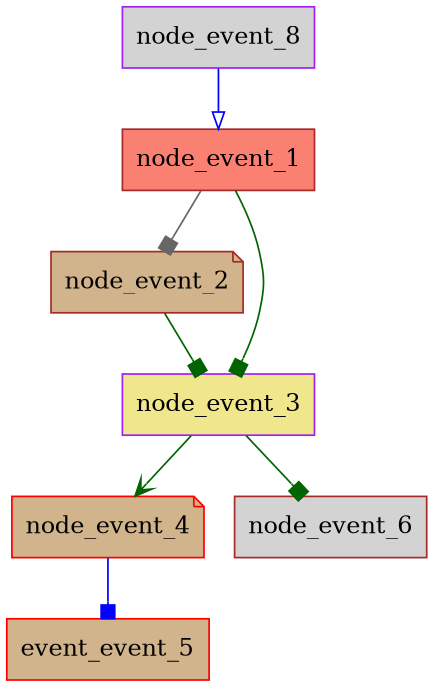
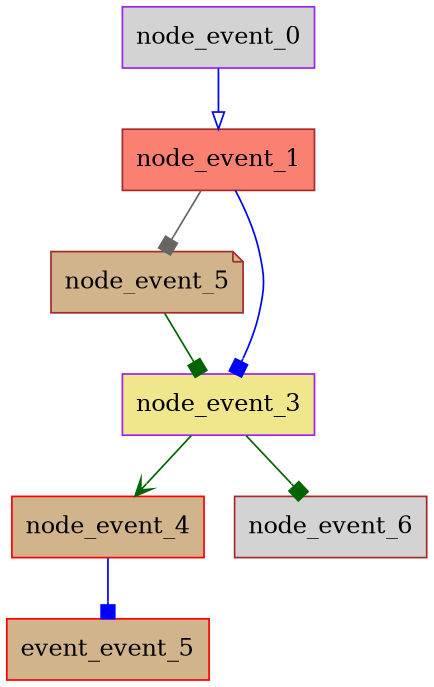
node "node_event_8": label "node_event_8" -> "node_event_0"
edge "node_event_1" -> "node_event_3": color darkgreen -> blue
node "node_event_2": label "node_event_2" -> "node_event_5"
node "node_event_4": shape note -> box
